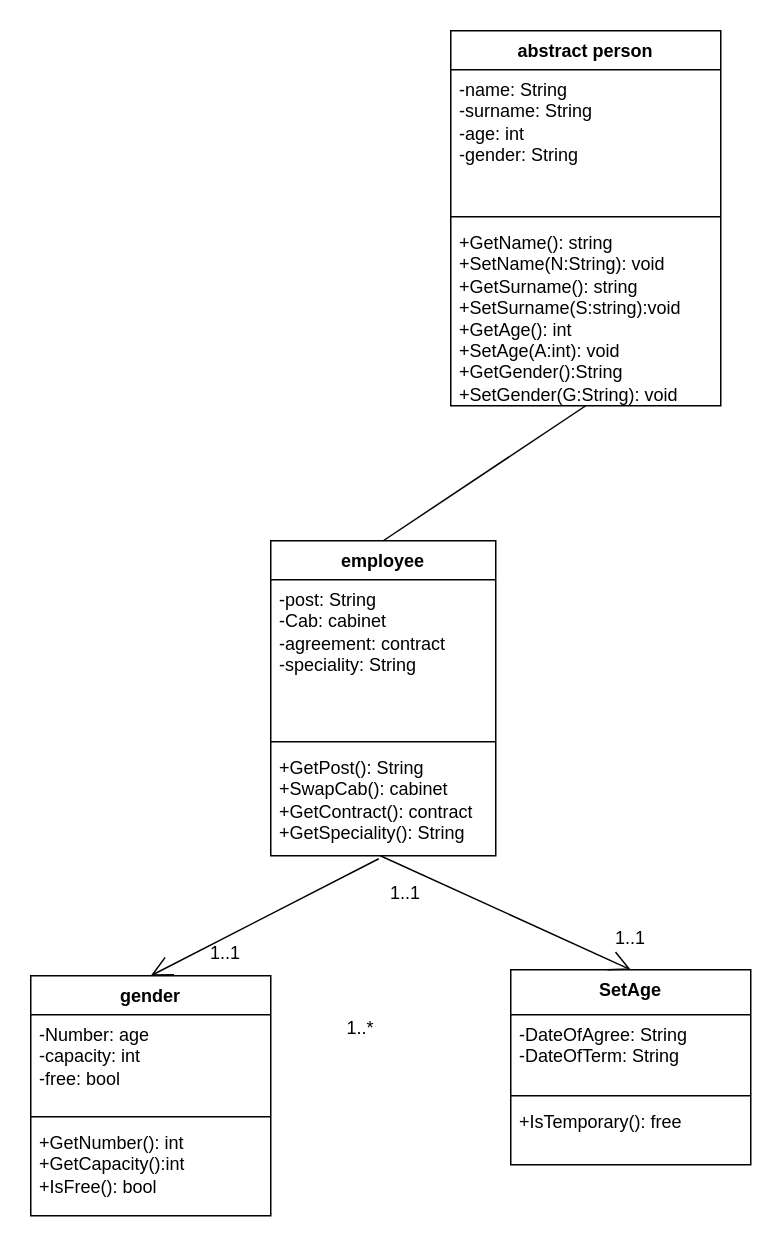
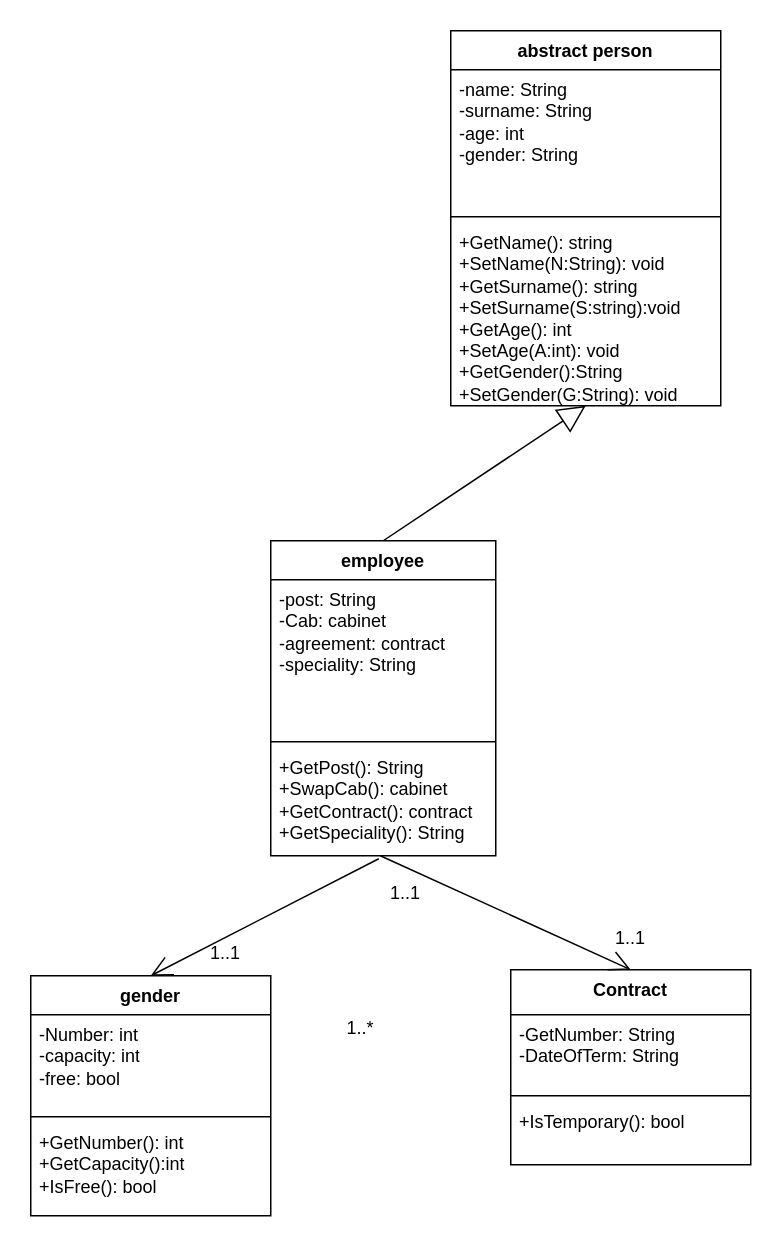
edge "abstract person" -- "employee": arrowhead none -> block
node "SetAge": label "SetAge" -> "Contract"
node "-DateOfAgree: String -DateOfTerm: String": label "-DateOfAgree: String -DateOfTerm: String" -> "-GetNumber: String -DateOfTerm: String"
node "-Number: age -capacity: int -free: bool": label "-Number: age -capacity: int -free: bool" -> "-Number: int -capacity: int -free: bool"
node "+IsTemporary(): free": label "+IsTemporary(): free" -> "+IsTemporary(): bool"
